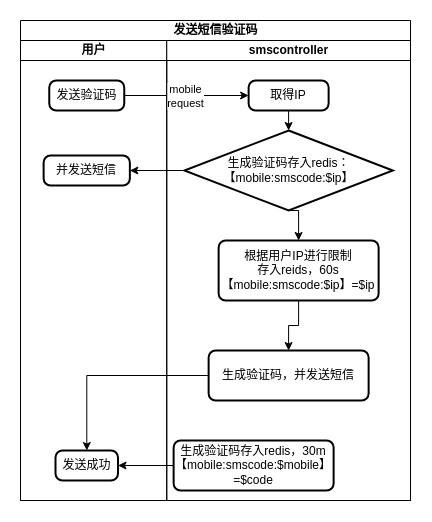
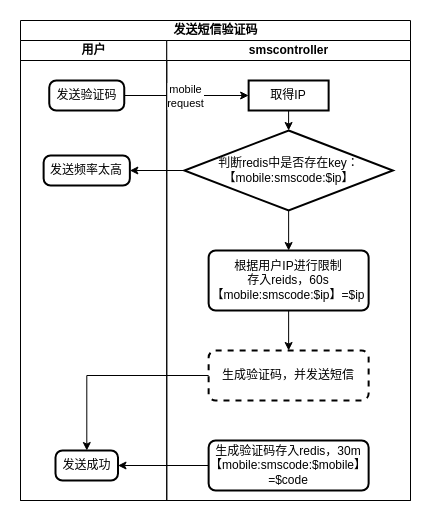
node "取得IP": shape rounded rectangle -> rectangle
node "并发送短信": label "并发送短信" -> "发送频率太高"
node "生成验证码存入redis： 【mobile:smscode:$ip】": label "生成验证码存入redis： 【mobile:smscode:$ip】" -> "判断redis中是否存在key： 【mobile:smscode:$ip】"
node "根据用户IP进行限制 存入reids，60s 【mobile:smscode:$ip】=$ip": moved (299, 271) -> (289, 281)
node "生成验证码，并发送短信": style solid -> dashed
node "生成验证码存入redis，30m 【mobile:smscode:$mobile】=$code": moved (254, 466) -> (289, 466)
